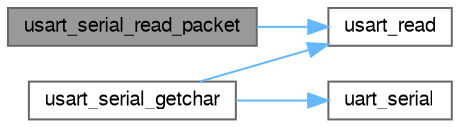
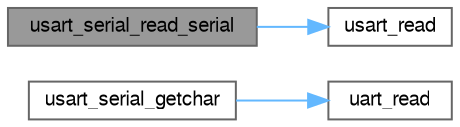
node "usart_serial_read_packet": label "usart_serial_read_packet" -> "usart_serial_read_serial"
edge "usart_serial_getchar" -> "usart_read": removed
node "uart_serial": label "uart_serial" -> "uart_read"
